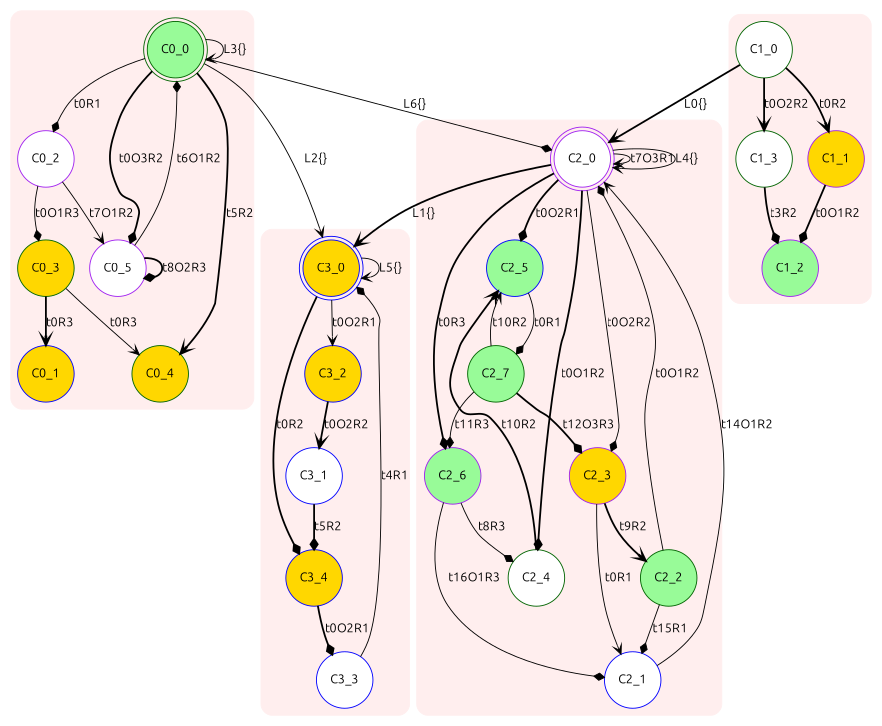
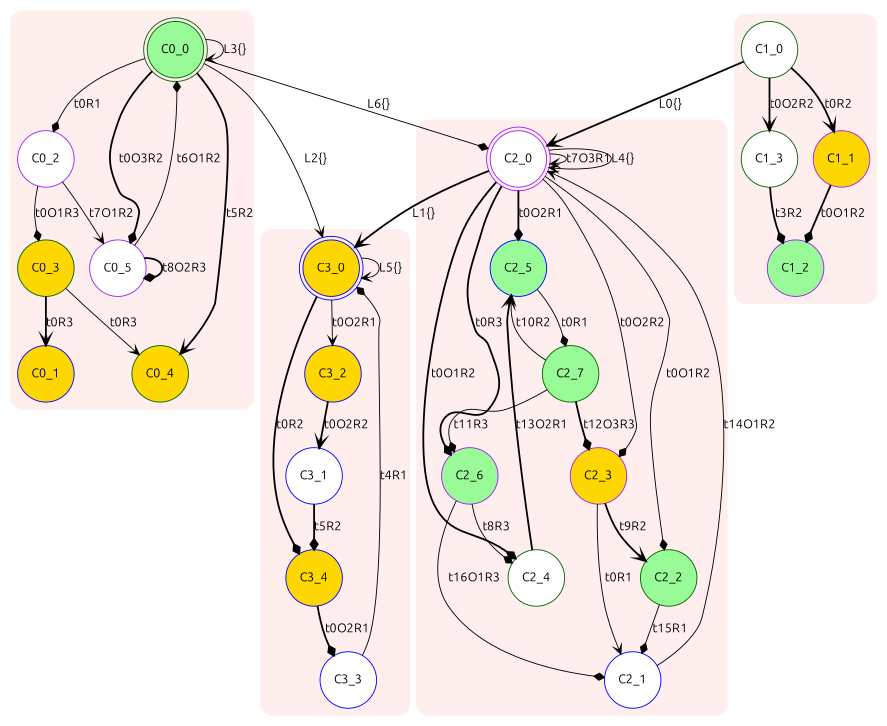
edge "C2_2" -> "C2_0": reversed
edge "C2_4" -> "C2_5": label "t10R2" -> "t13O2R1"
